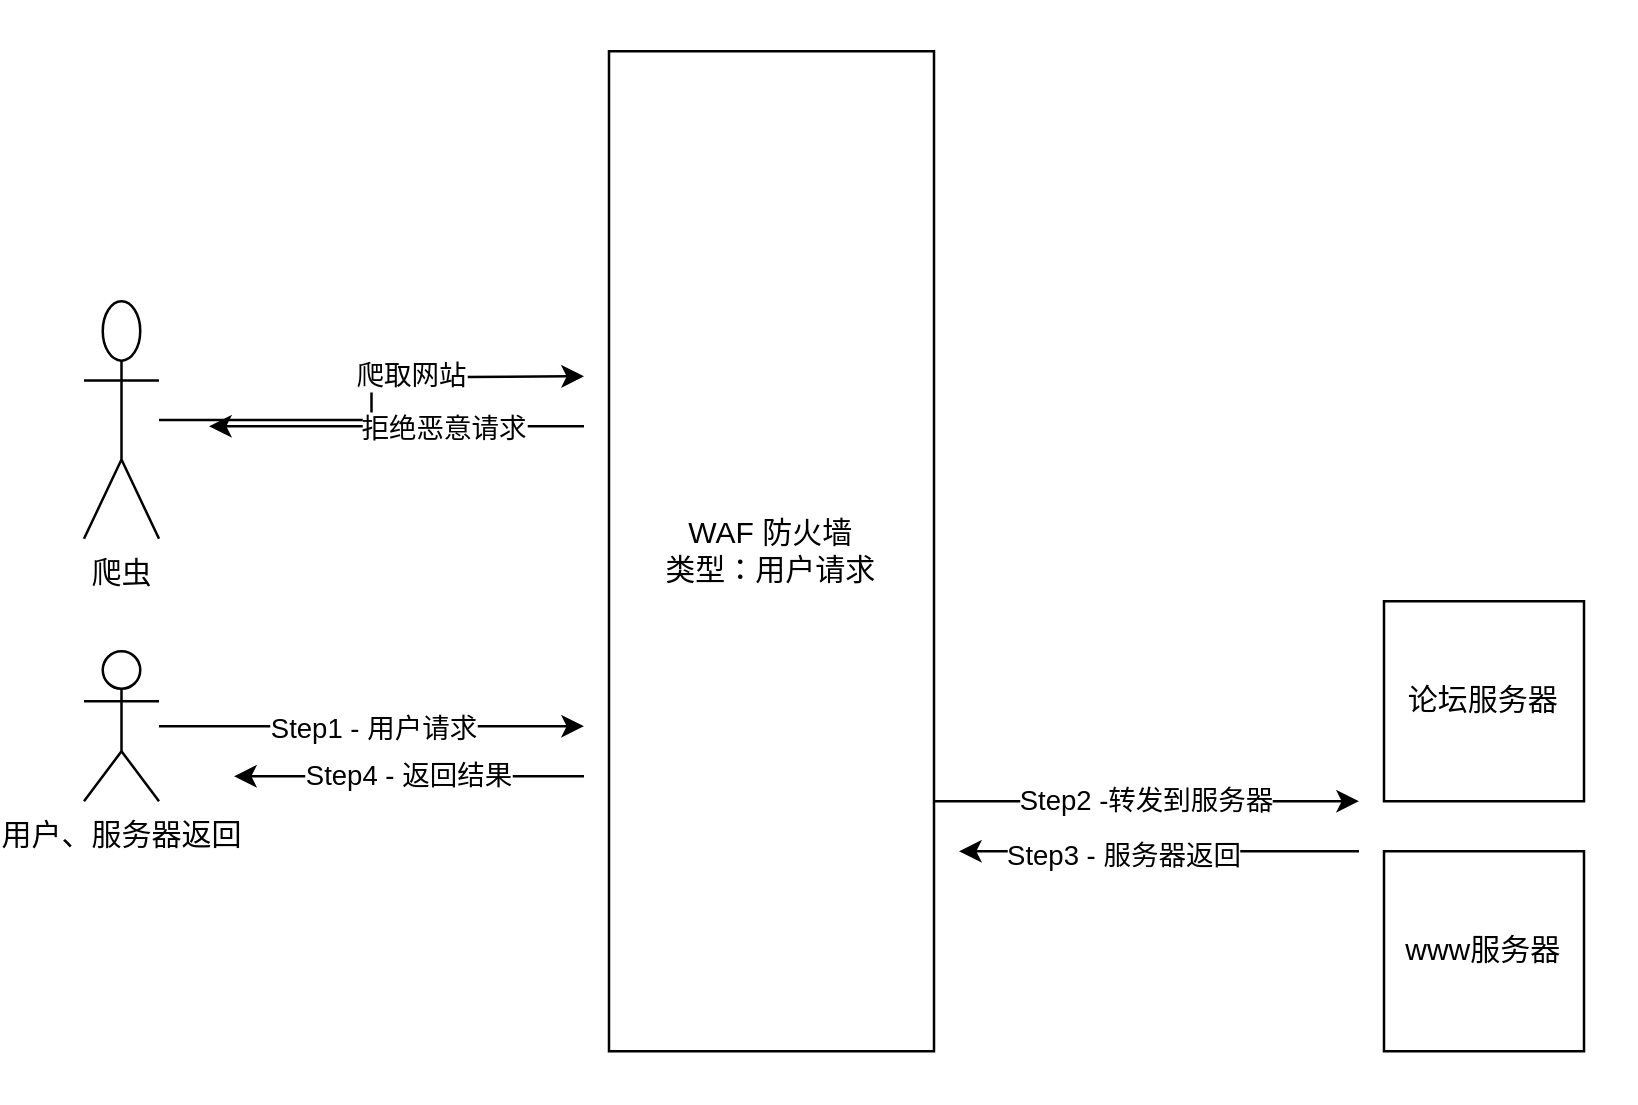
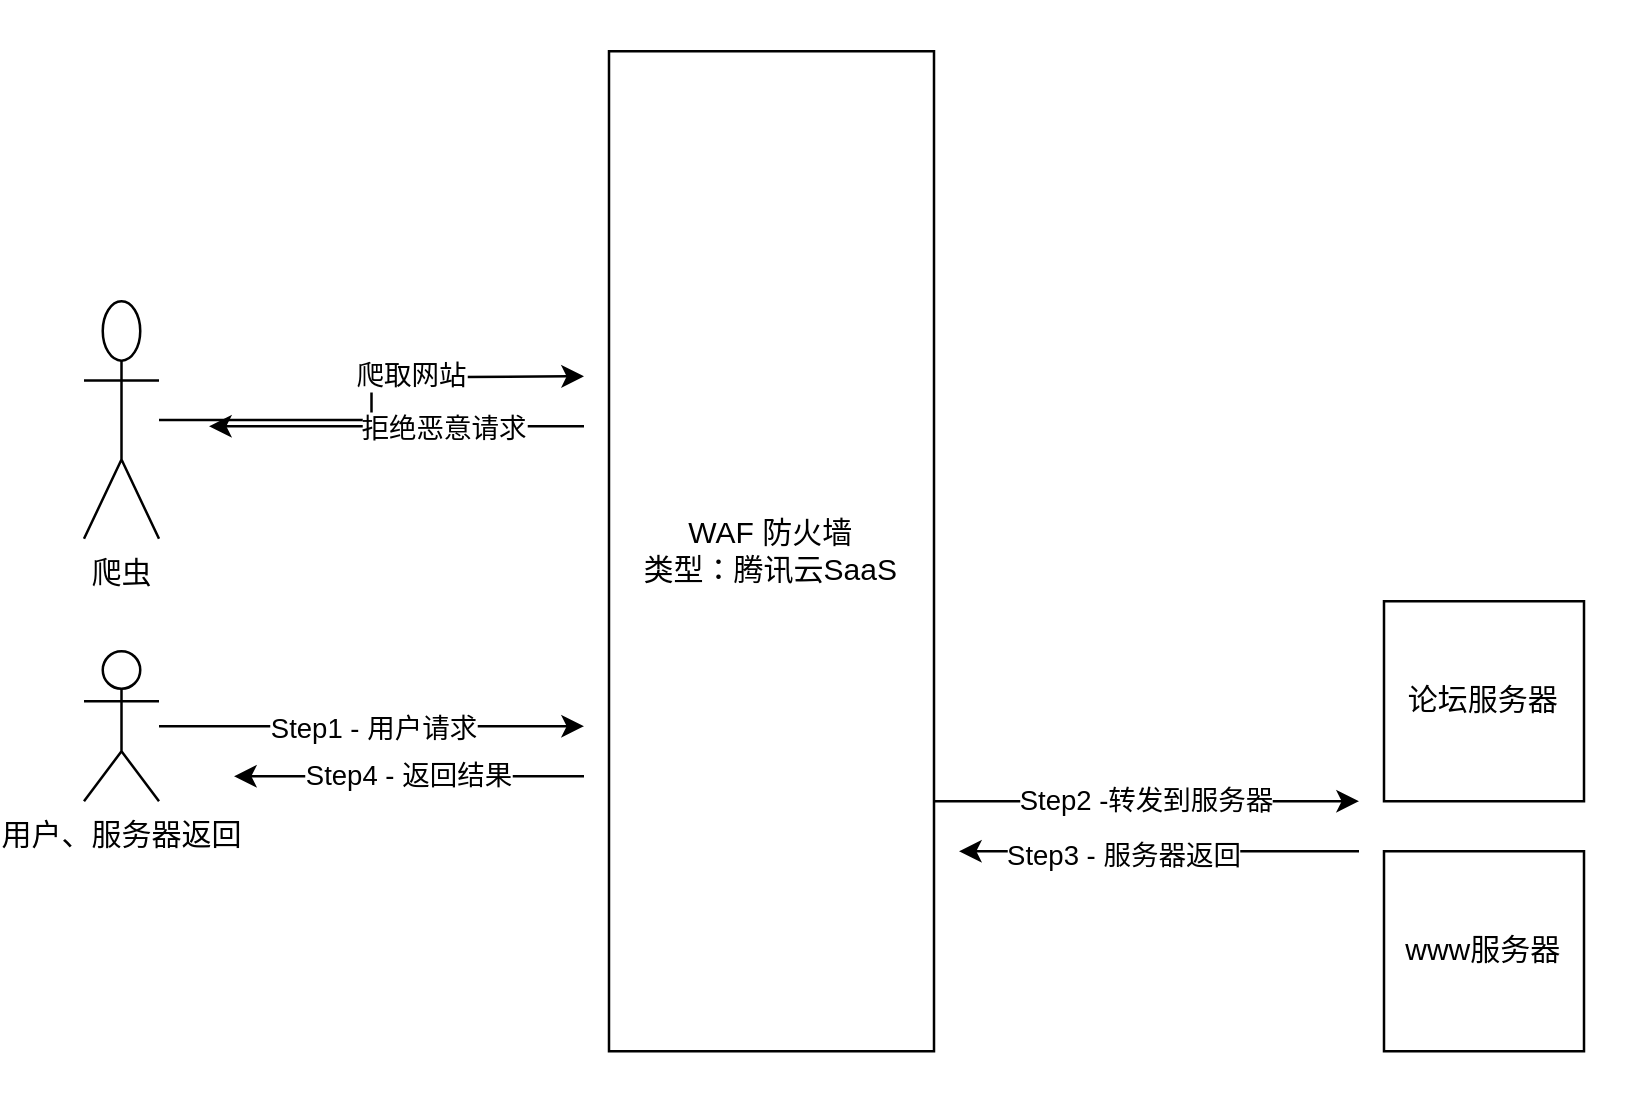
node "WAF 防火墙 类型：用户请求": label "WAF 防火墙 类型：用户请求" -> "WAF 防火墙 类型：腾讯云SaaS"
